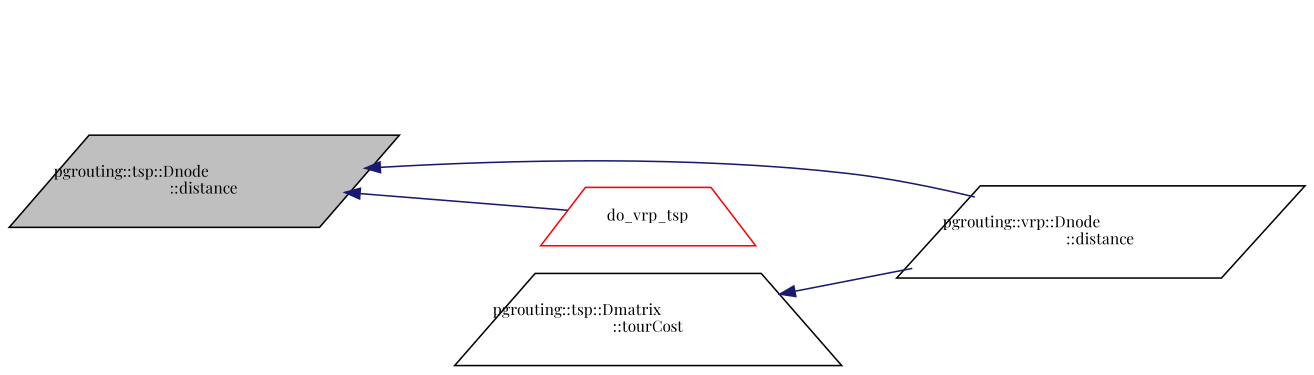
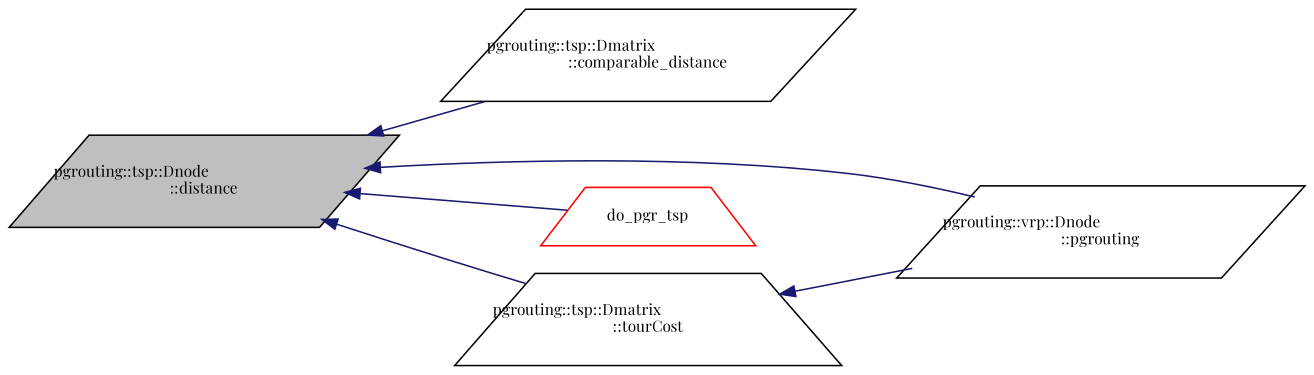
node "pgrouting::tsp::Dmatrix ::comparable_distance": added
node "do_vrp_tsp": label "do_vrp_tsp" -> "do_pgr_tsp"
node "pgrouting::vrp::Dnode ::distance": label "pgrouting::vrp::Dnode ::distance" -> "pgrouting::vrp::Dnode ::pgrouting"
edge "pgrouting::tsp::Dmatrix ::tourCost" -> "pgrouting::tsp::Dnode ::distance": added
